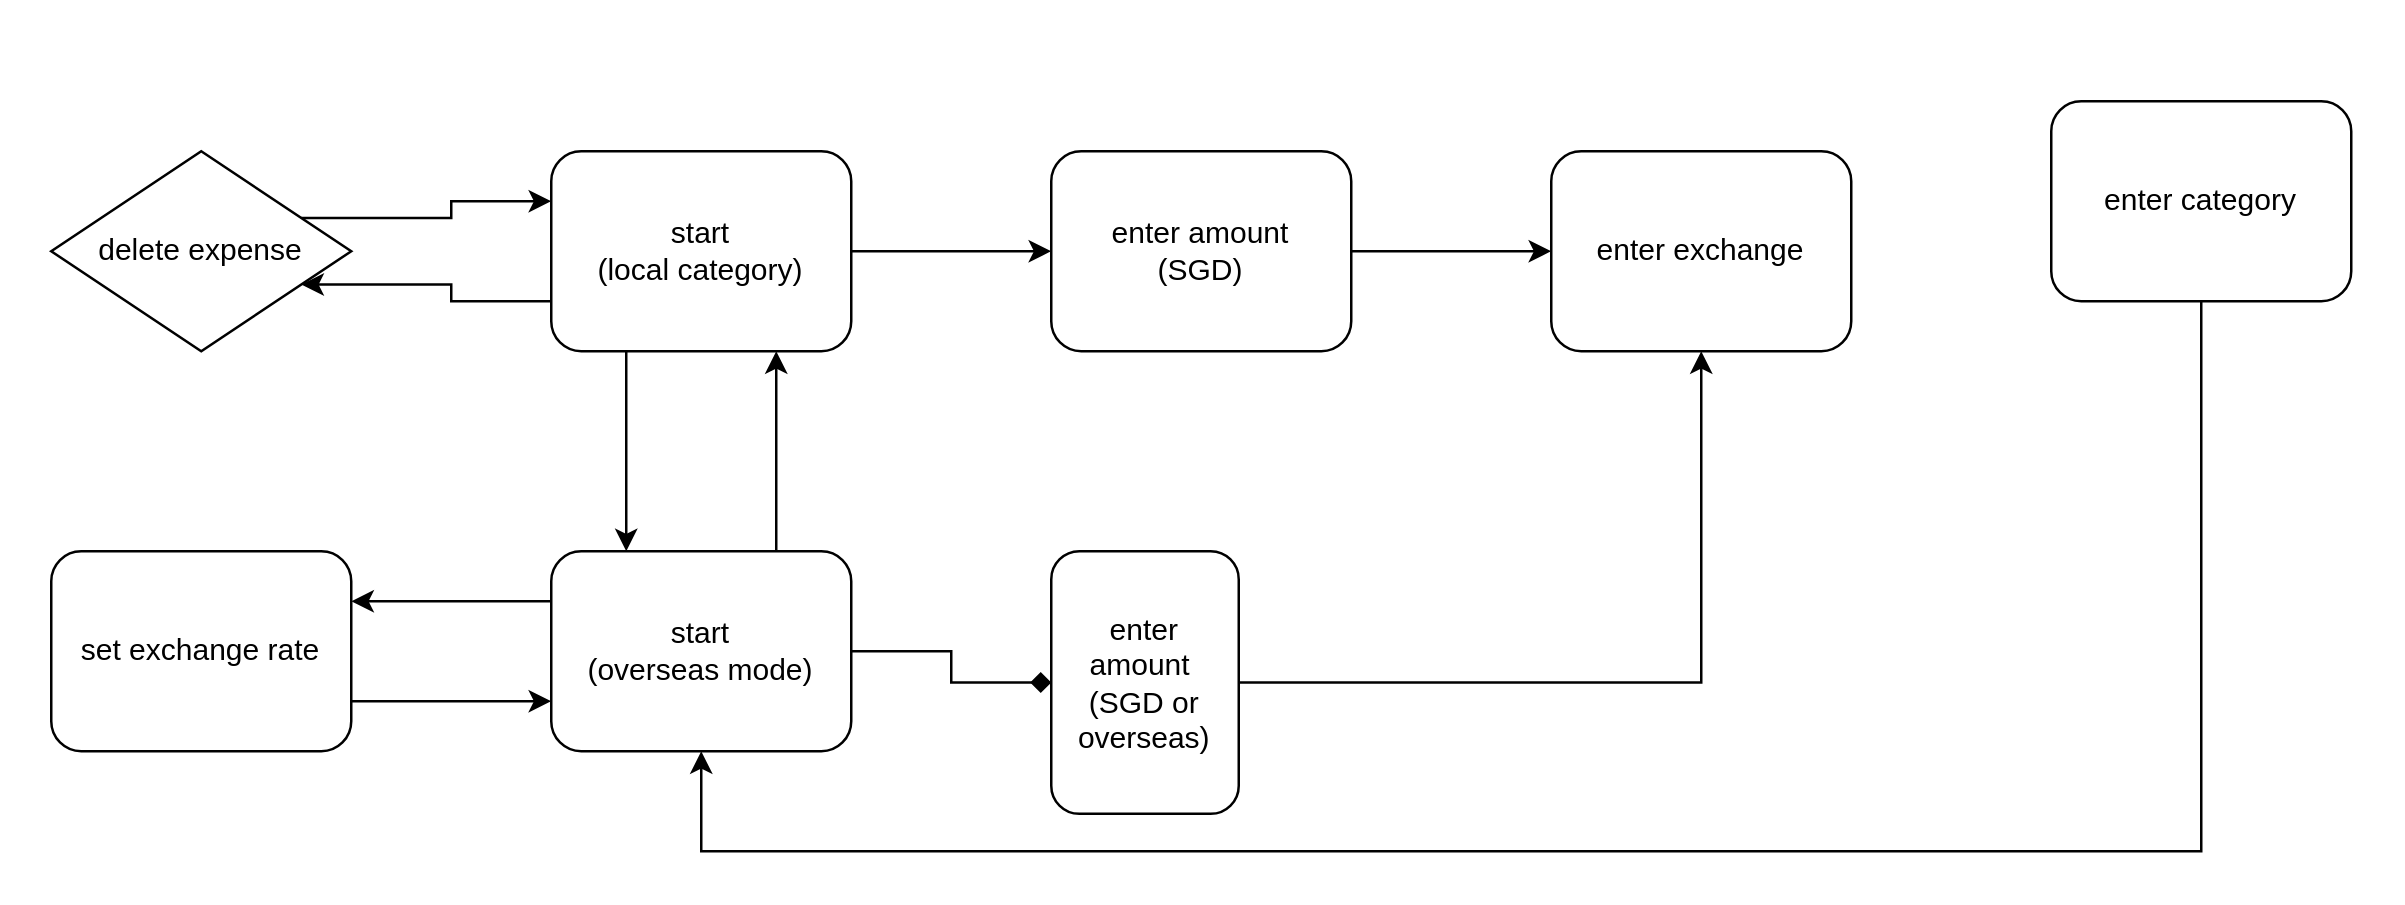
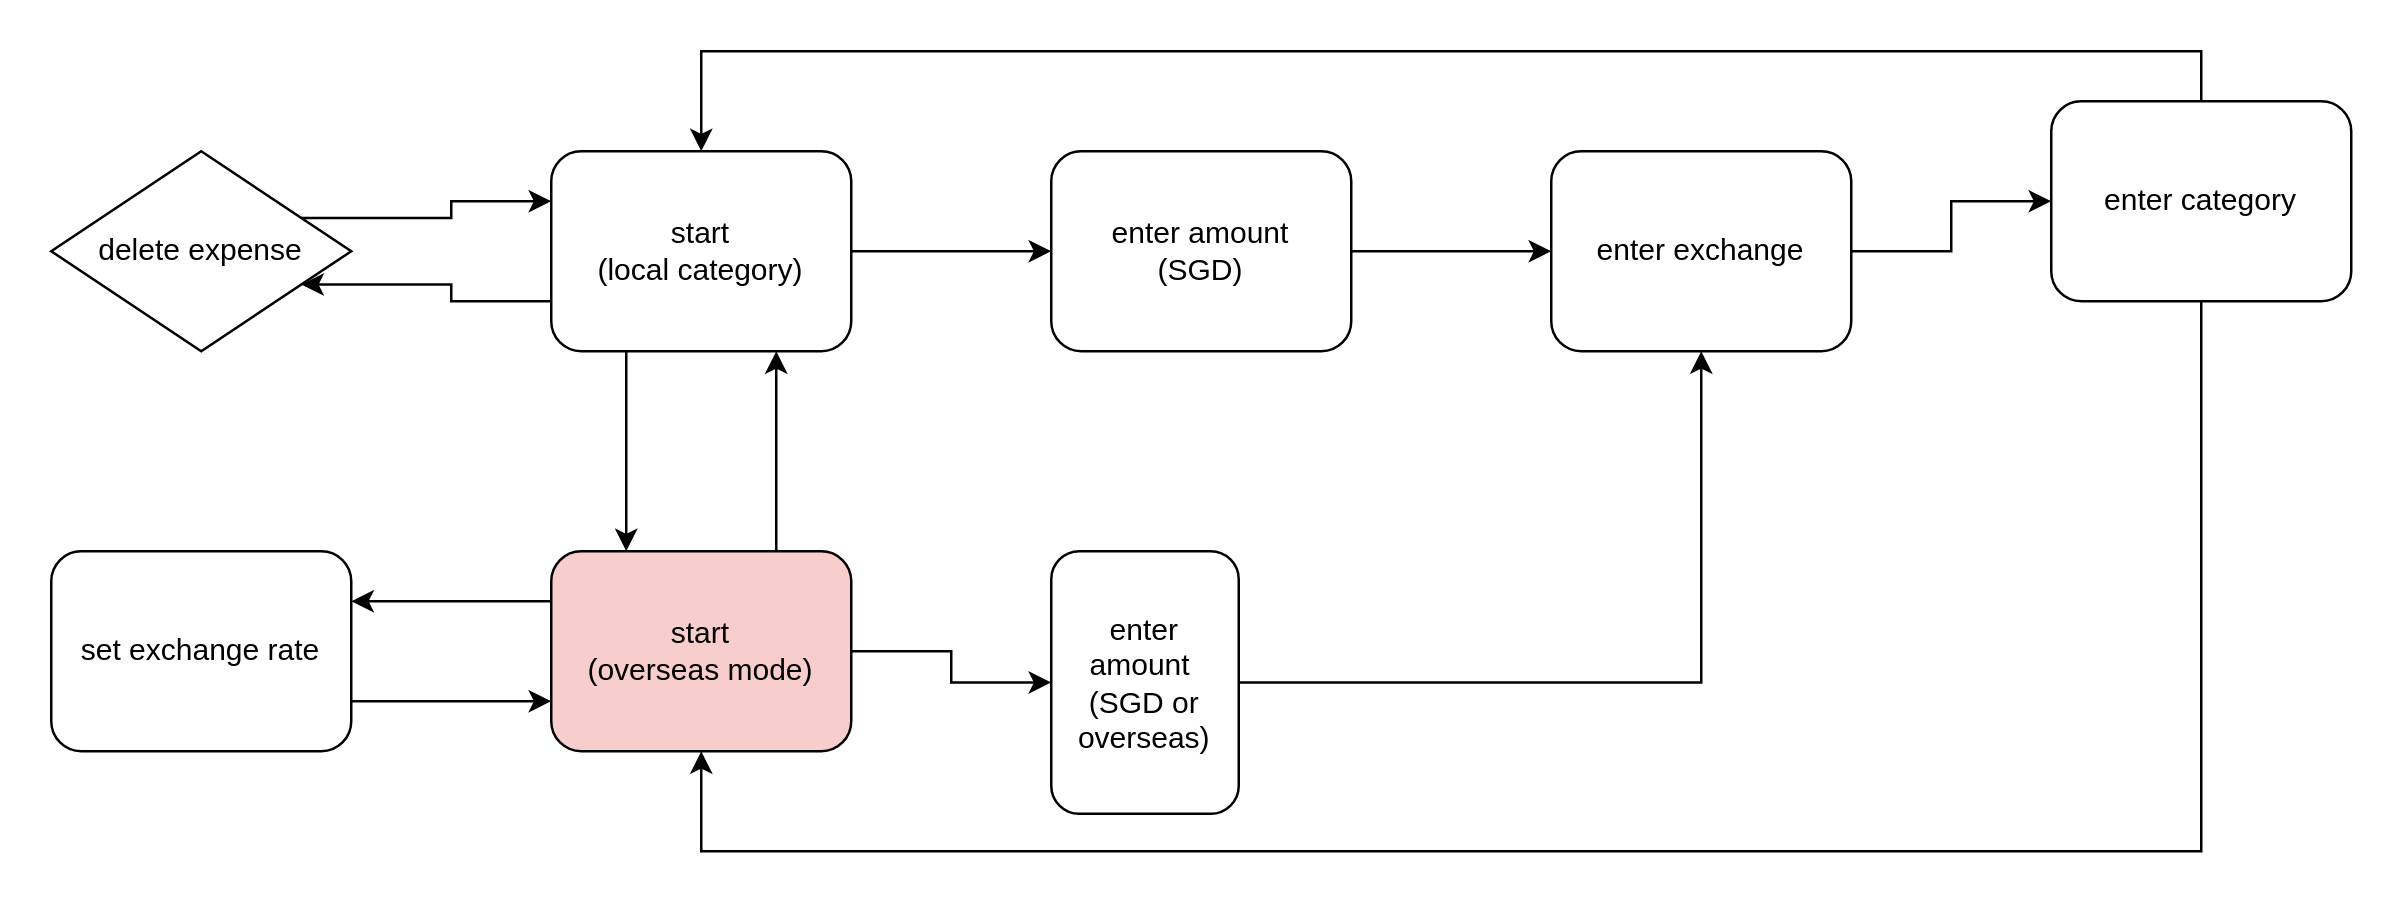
edge "enter category" -> "start (local category)": added
edge "enter exchange" -> "enter category": added
node "start (overseas mode)": fillcolor #ffffff -> #f8cecc
edge "start (overseas mode)" -> "enter amount (SGD or overseas)": arrowhead diamond -> classic
